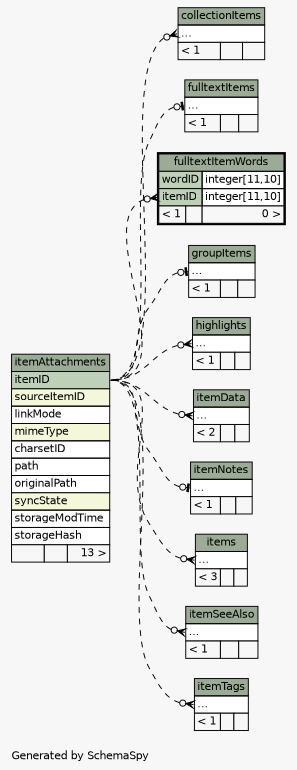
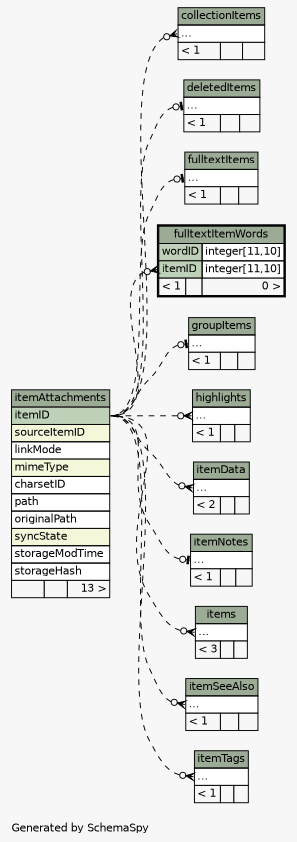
node "deletedItems": added
